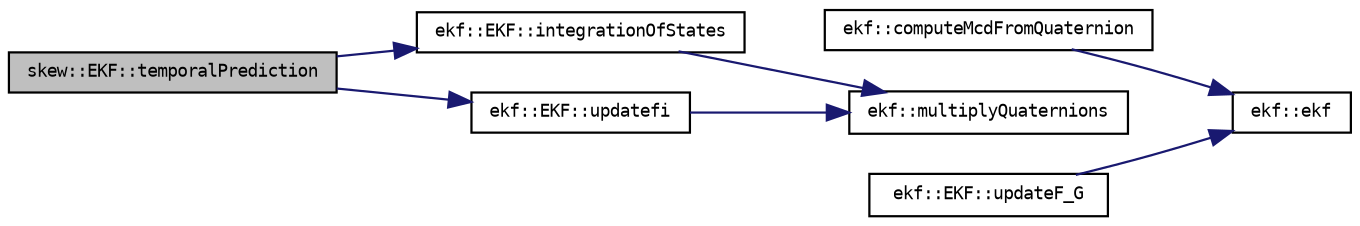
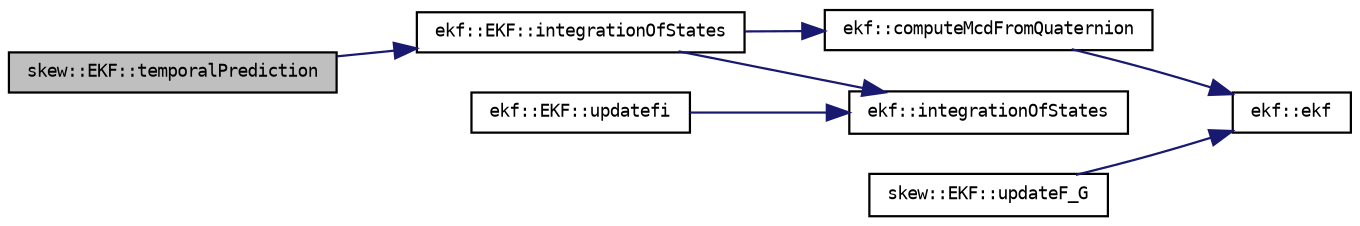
edge "ekf::EKF::integrationOfStates" -> "ekf::computeMcdFromQuaternion": added
edge "skew::EKF::temporalPrediction" -> "ekf::EKF::updatefi": removed
node "ekf::multiplyQuaternions": label "ekf::multiplyQuaternions" -> "ekf::integrationOfStates"
node "ekf::EKF::updateF_G": label "ekf::EKF::updateF_G" -> "skew::EKF::updateF_G"
